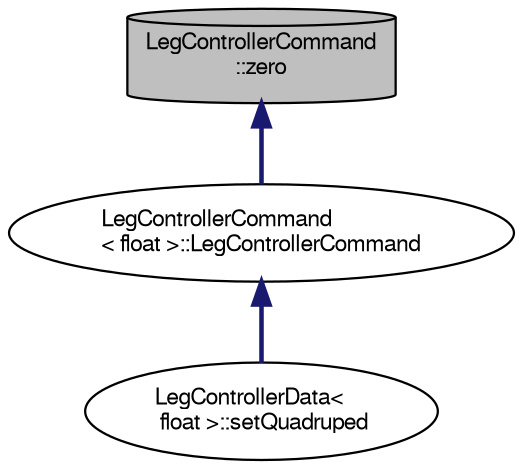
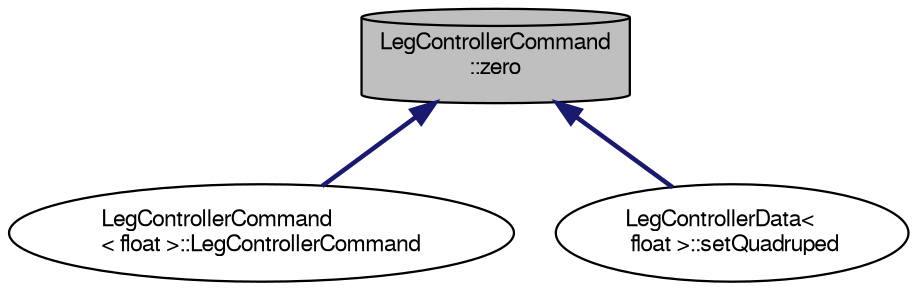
edge "LegControllerData< float >::setQuadruped" -> "LegControllerCommand < float >::LegControllerCommand": now "LegControllerData< float >::setQuadruped" -> "LegControllerCommand ::zero"
